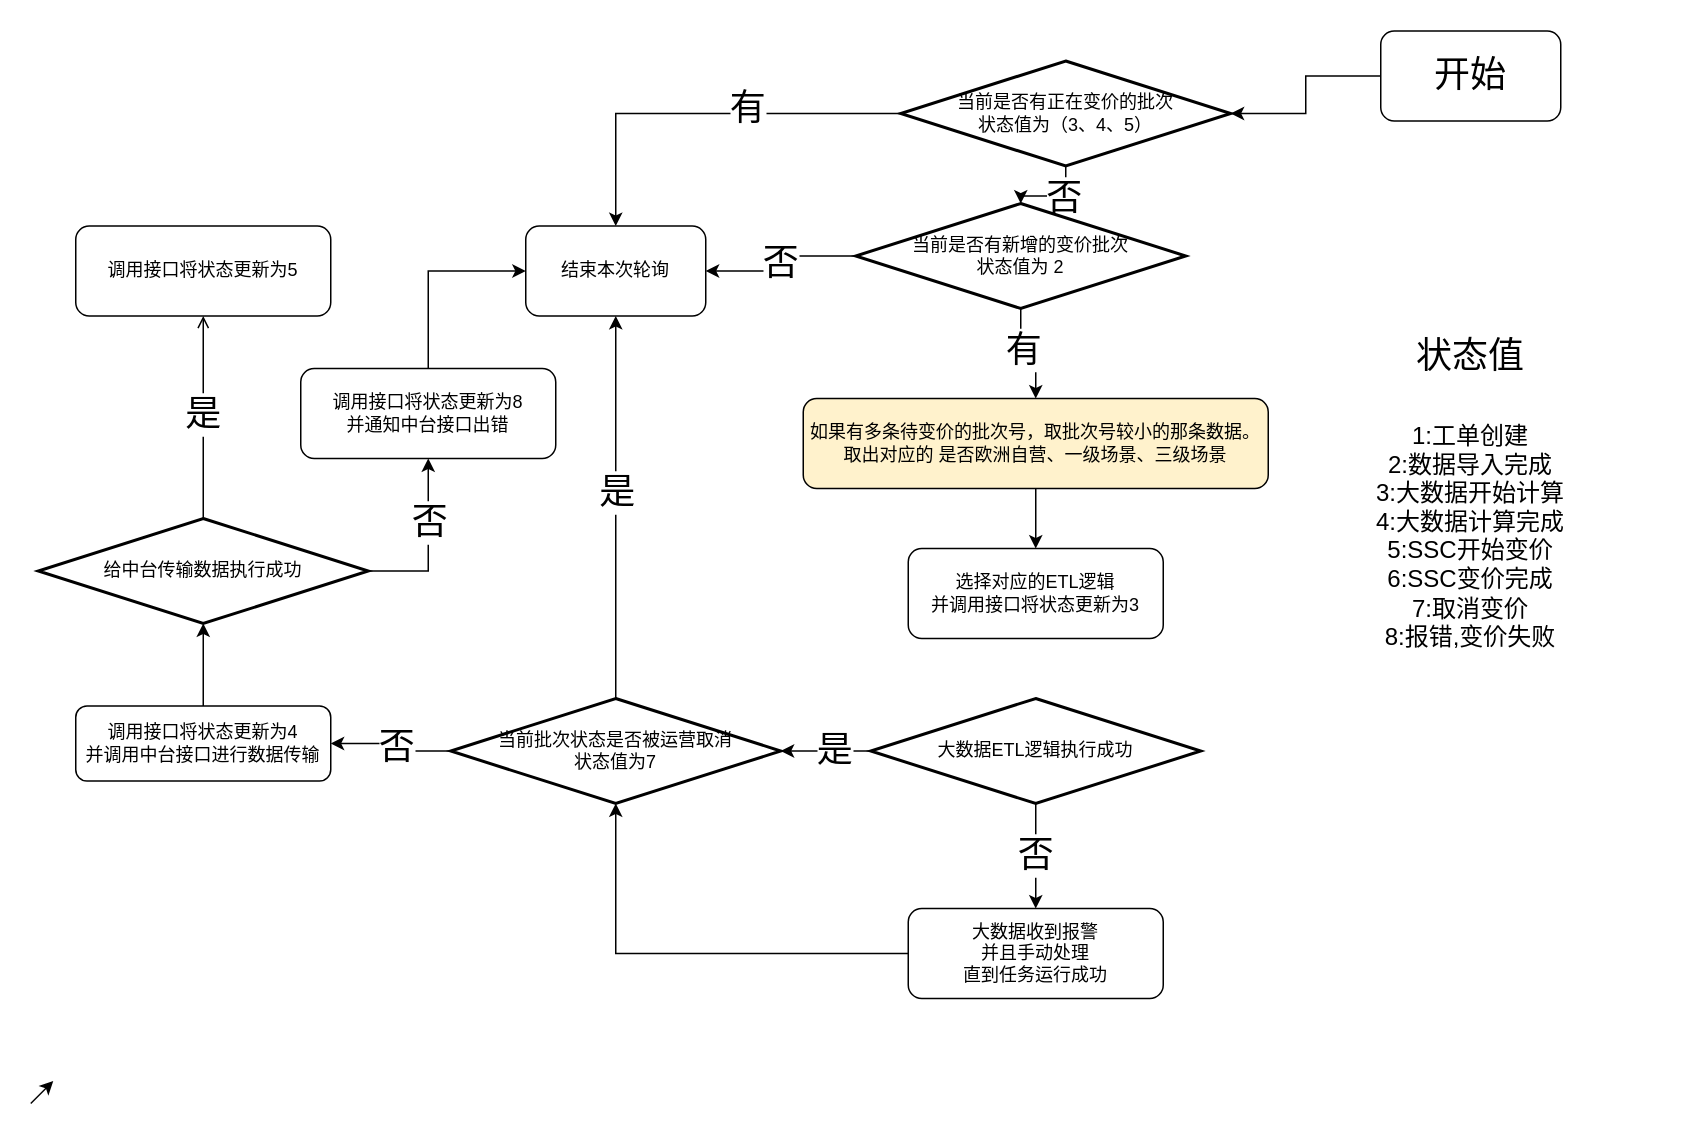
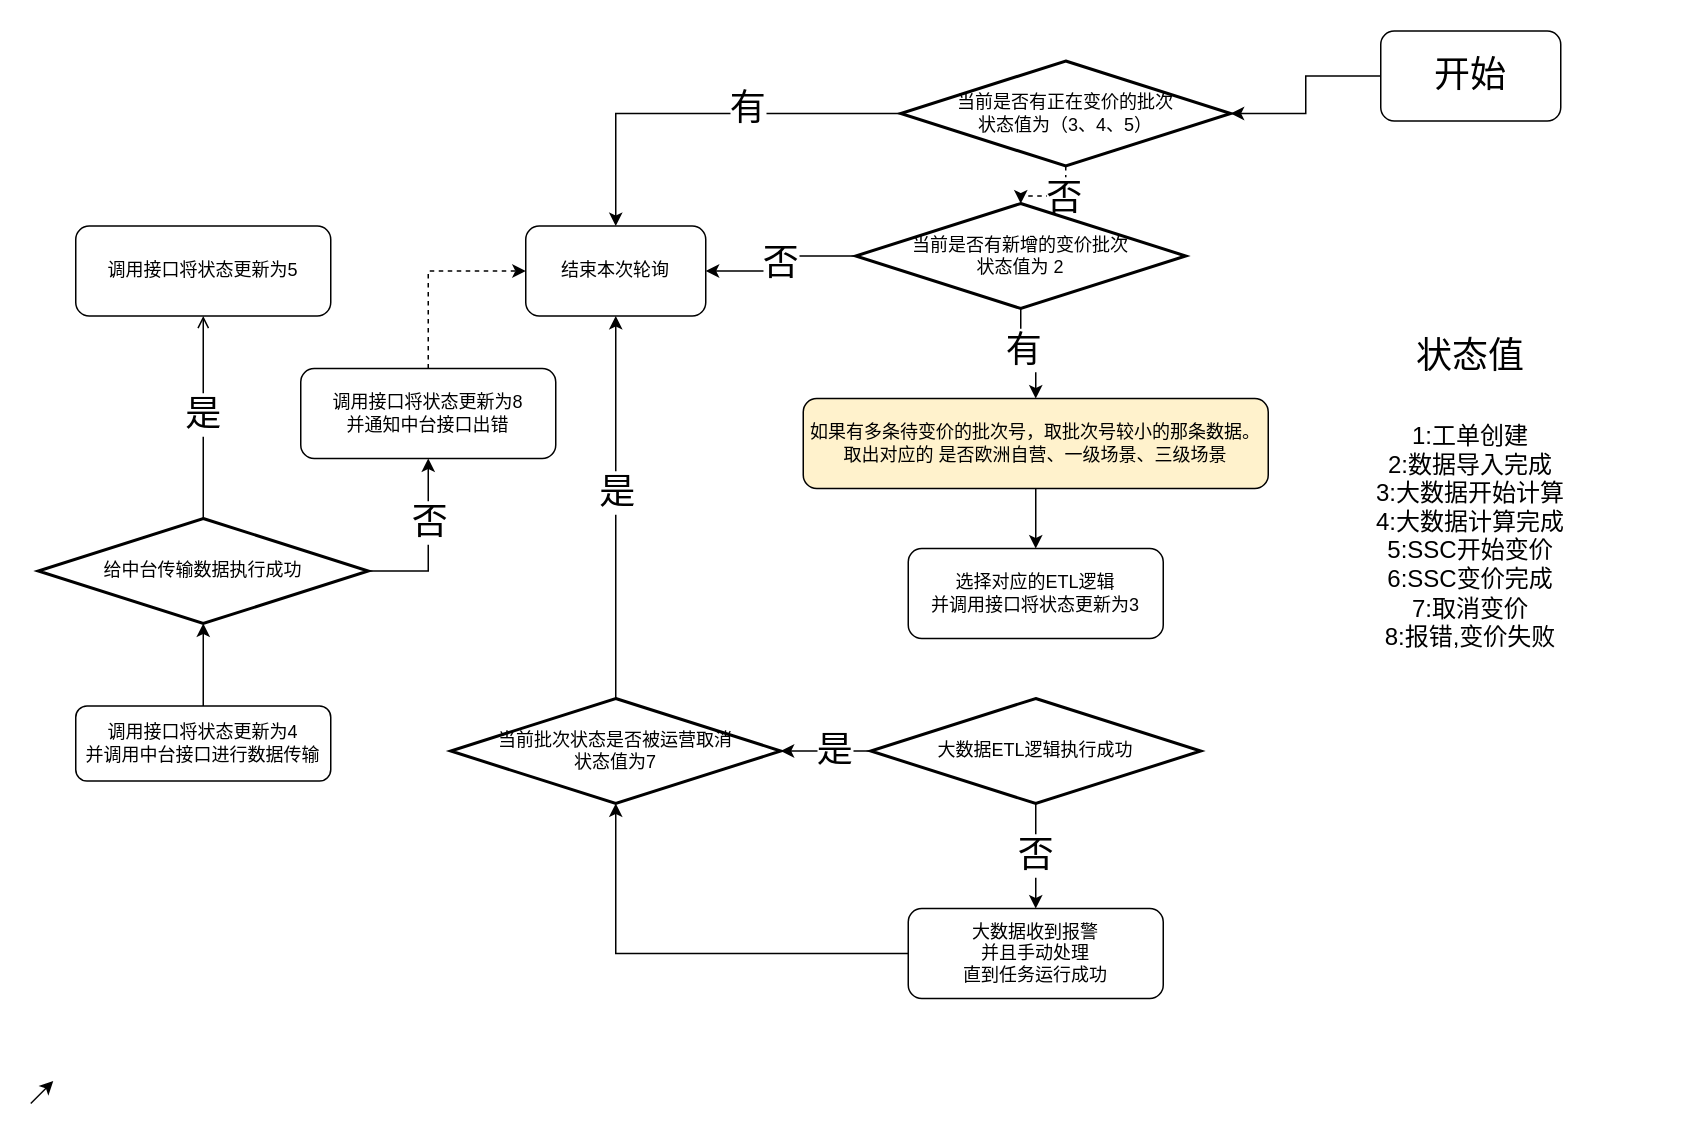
edge "当前是否有正在变价的批次 状态值为（3、4、5）" -> "当前是否有新增的变价批次 状态值为 2": style solid -> dashed
edge "调用接口将状态更新为8 并通知中台接口出错" -> "结束本次轮询": style solid -> dashed
edge "当前批次状态是否被运营取消 状态值为7" -> "调用接口将状态更新为4 并调用中台接口进行数据传输": removed, label "否"
